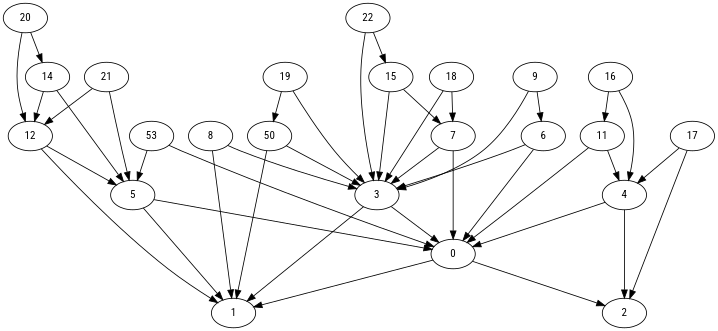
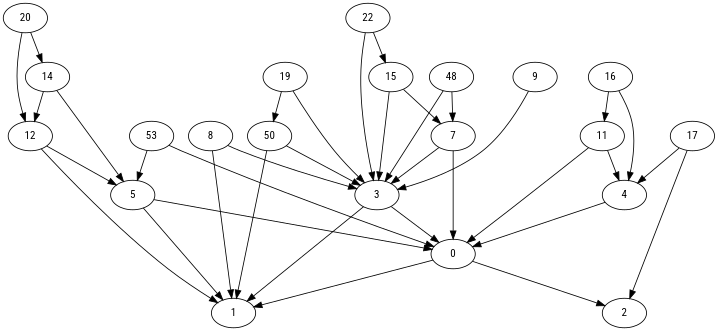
node "21": removed
node "18": label "18" -> "48"
node "6": removed
edge "4" -> "2": removed
